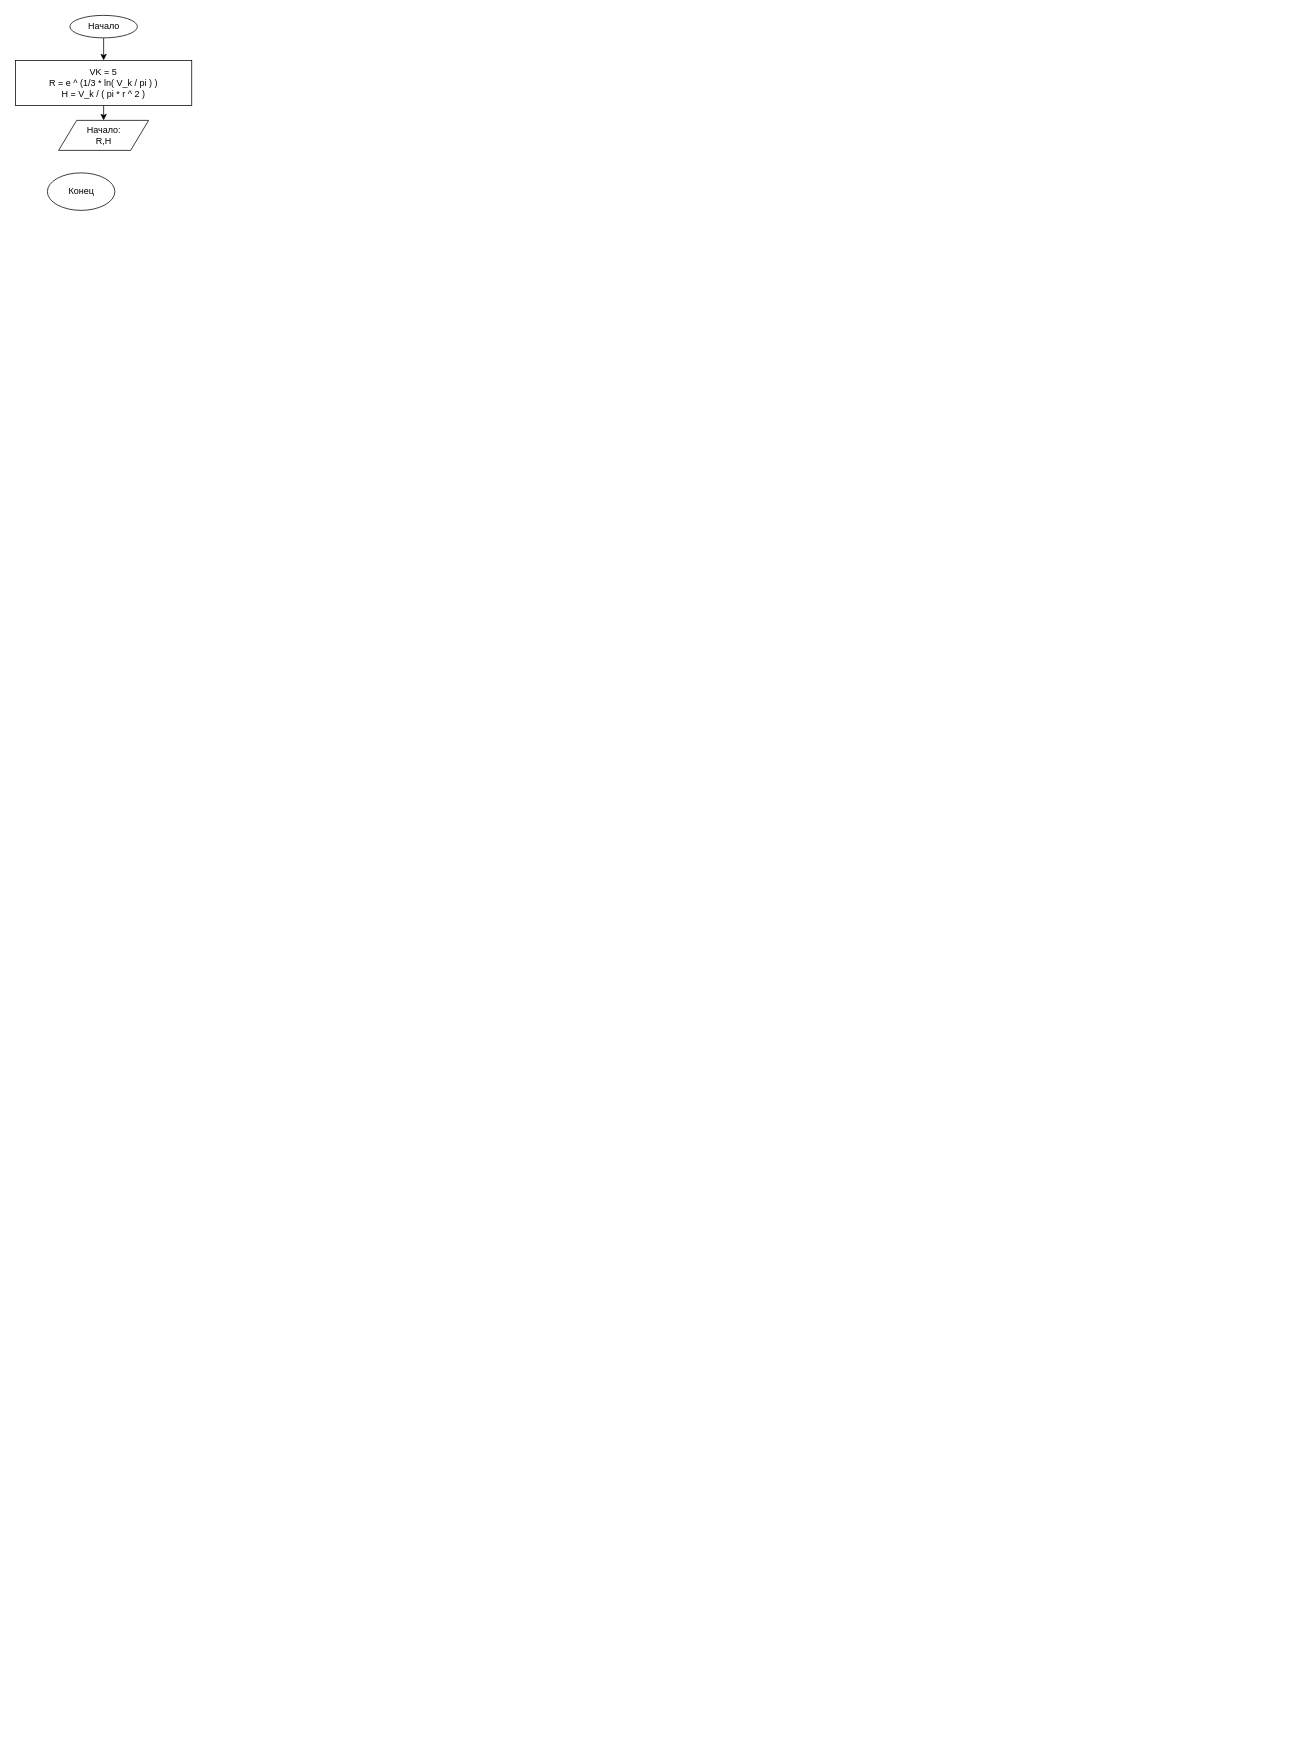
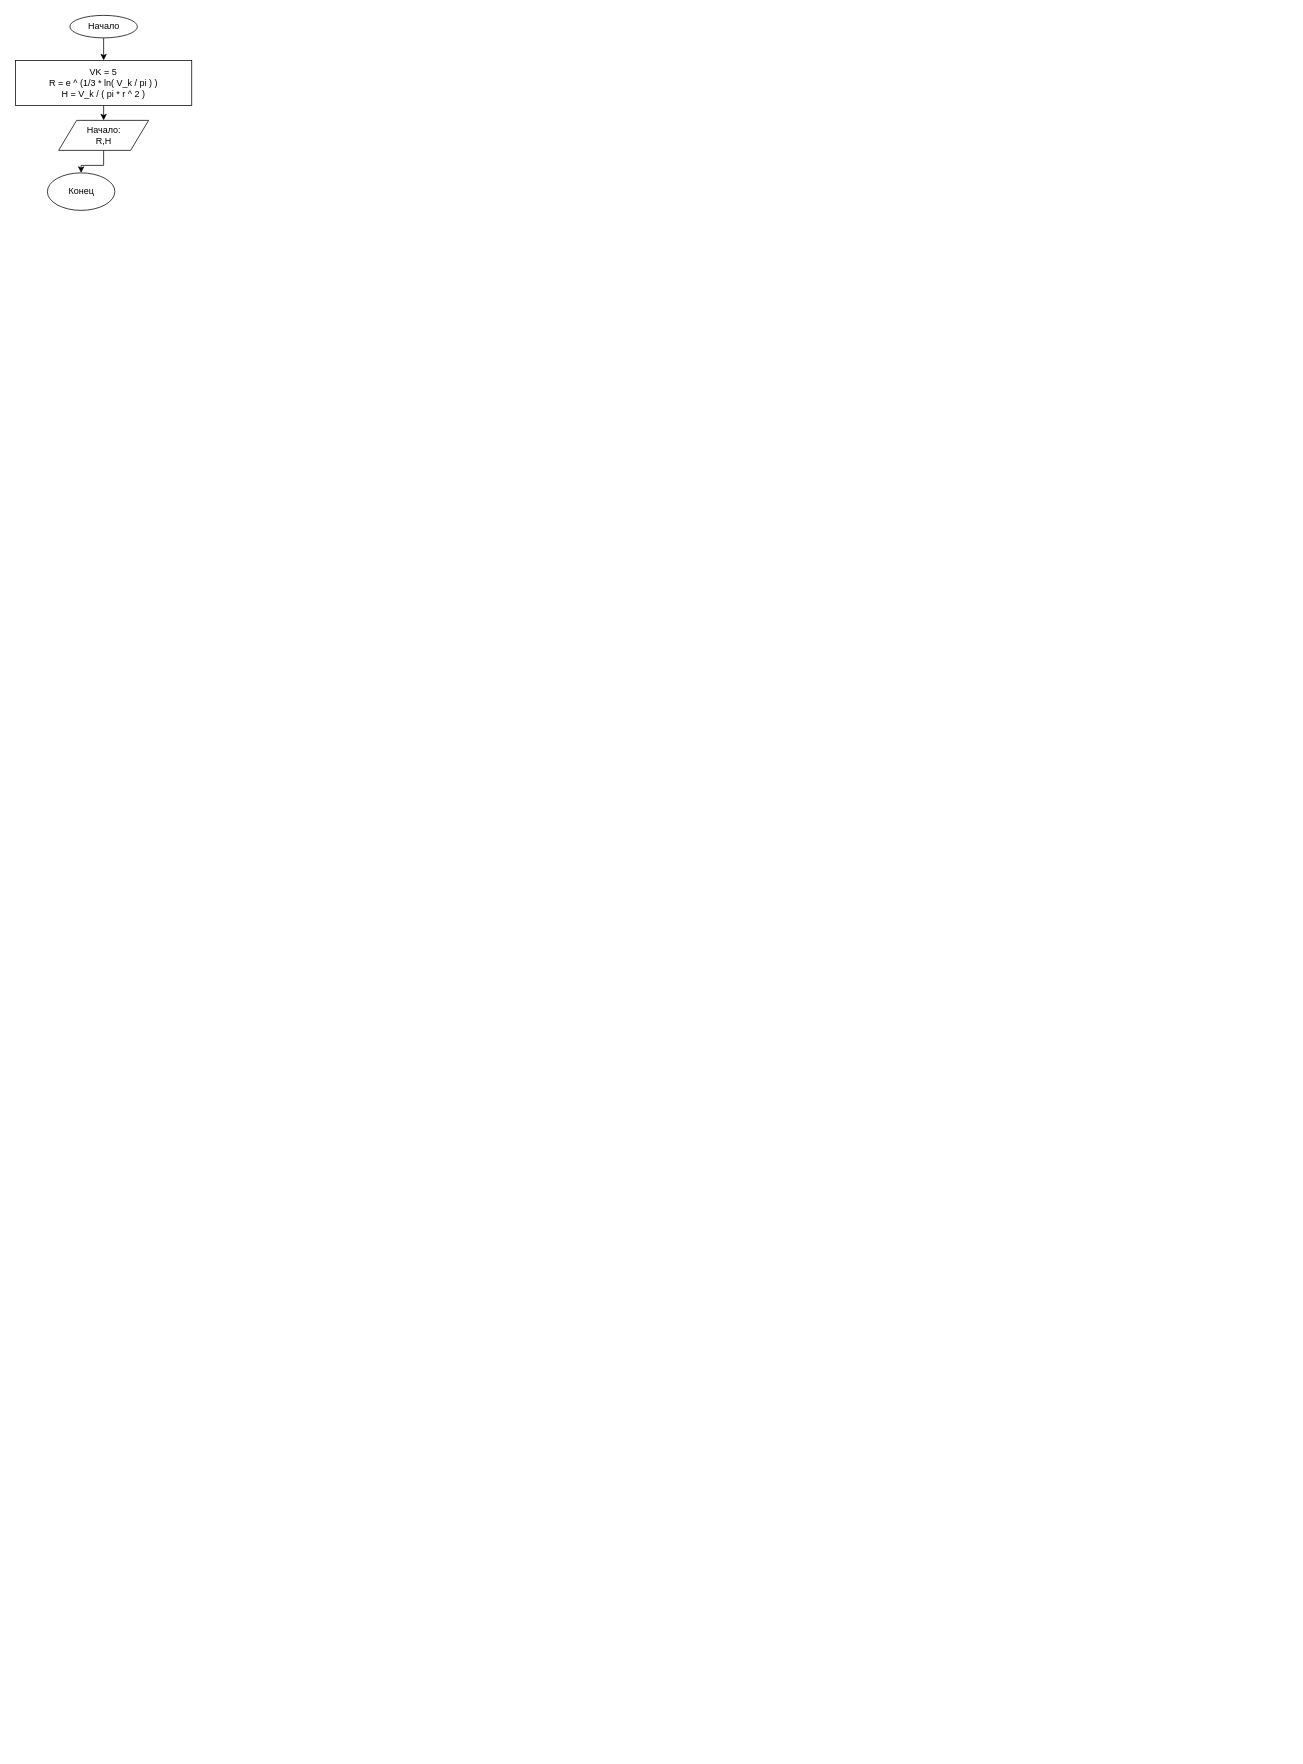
edge "Начало: R,H" -> "Конец": added
